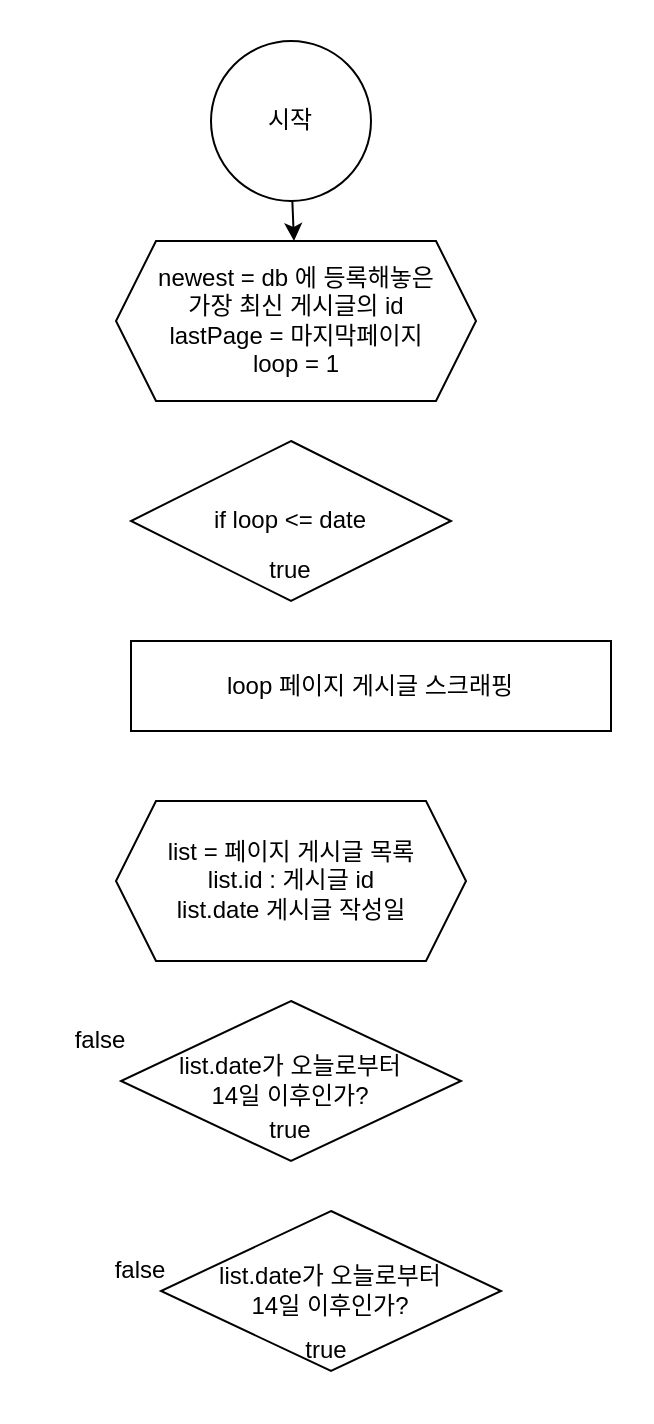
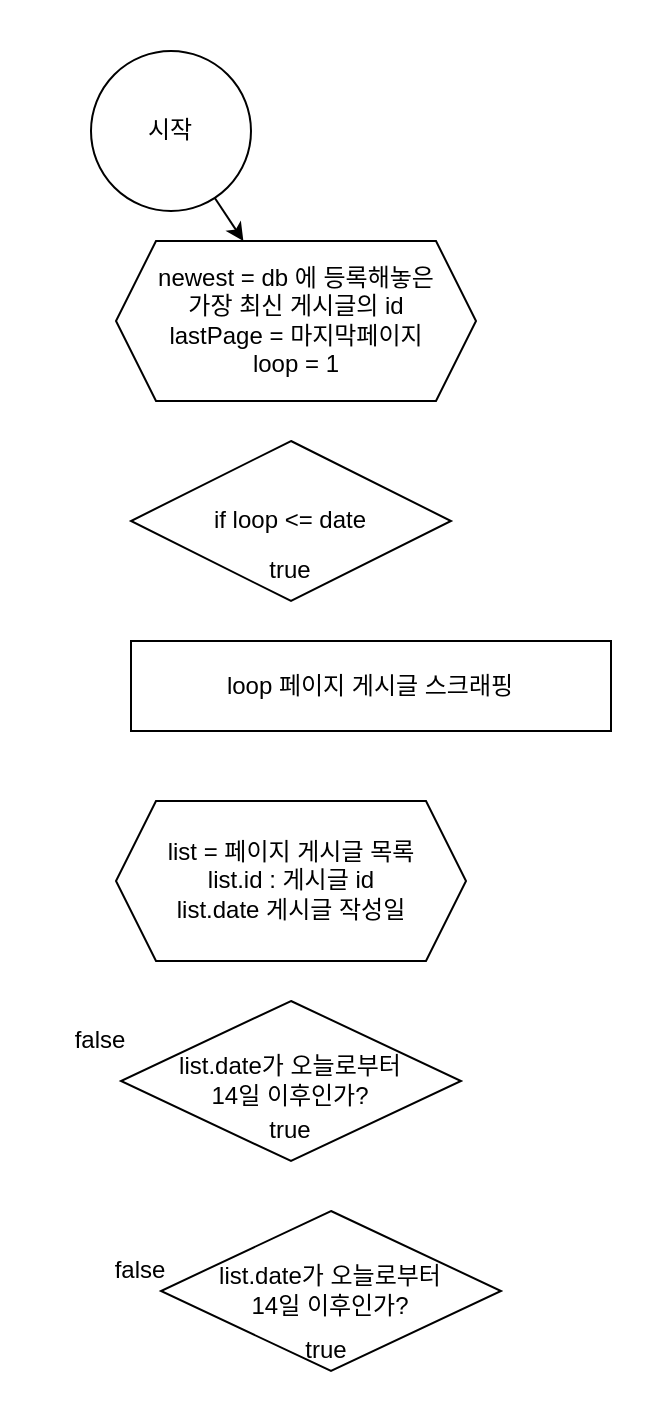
node "시작": moved (291, 121) -> (171, 131)
